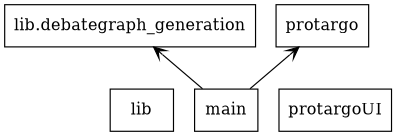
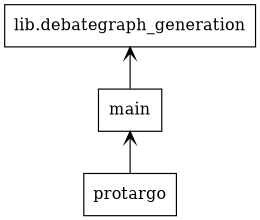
edge "main" -> "protargo": reversed
node "lib": removed
node "protargoUI": removed
